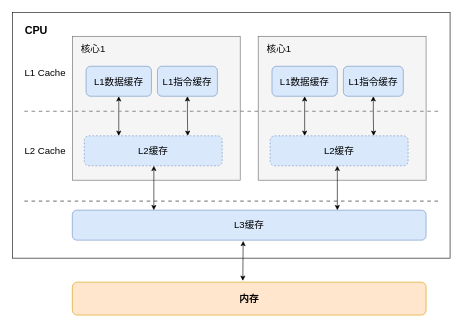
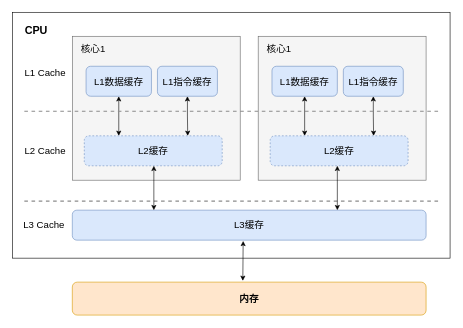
node "L3 Cache": added
